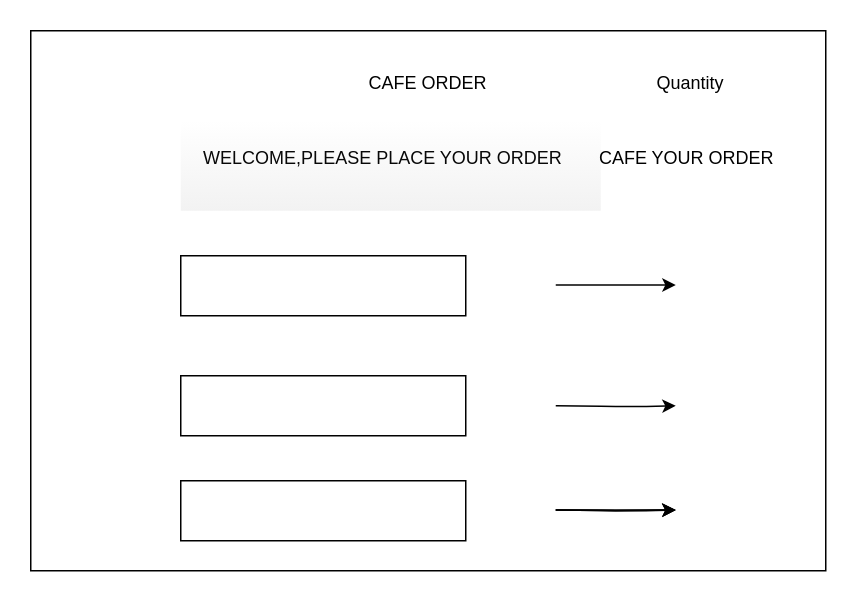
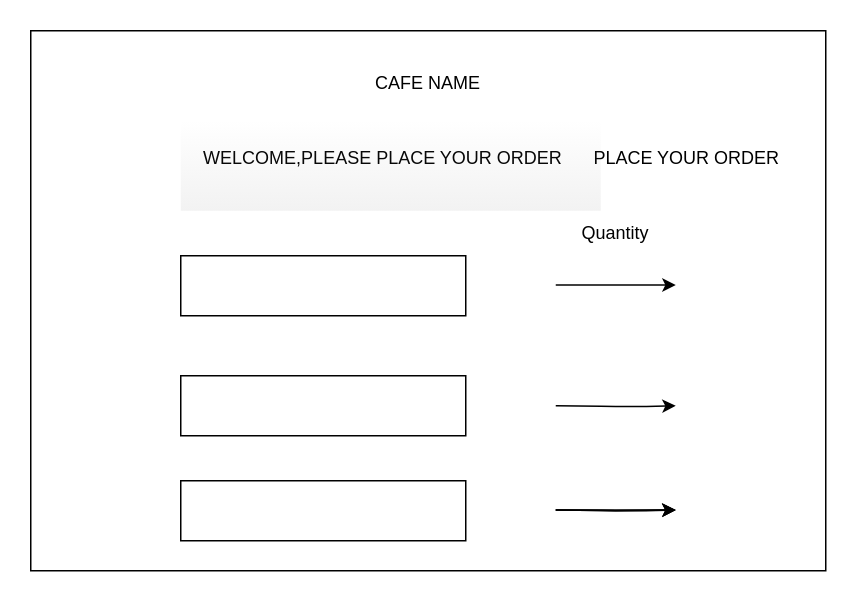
node "CAFE ORDER": label "CAFE ORDER" -> "CAFE NAME"
node "Quantity": moved (691, 83) -> (616, 233)
node "CAFE YOUR ORDER": label "CAFE YOUR ORDER" -> "PLACE YOUR ORDER"
